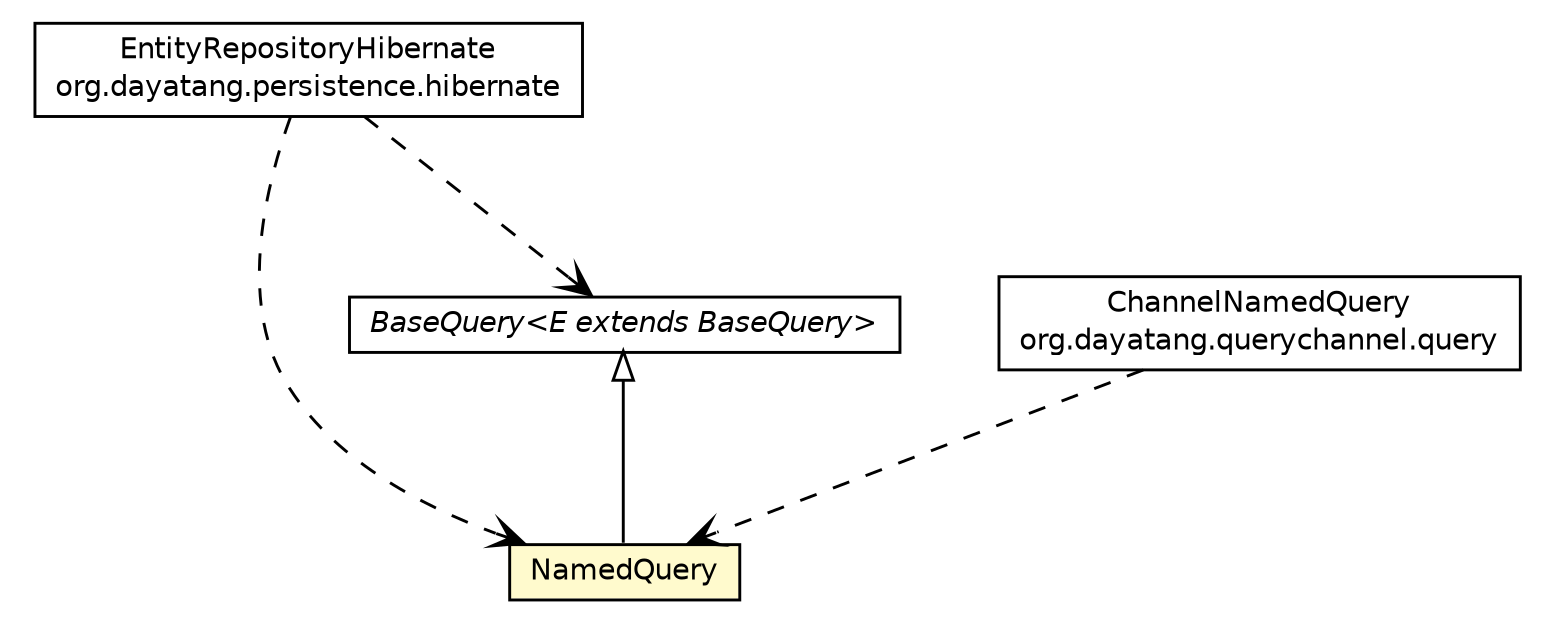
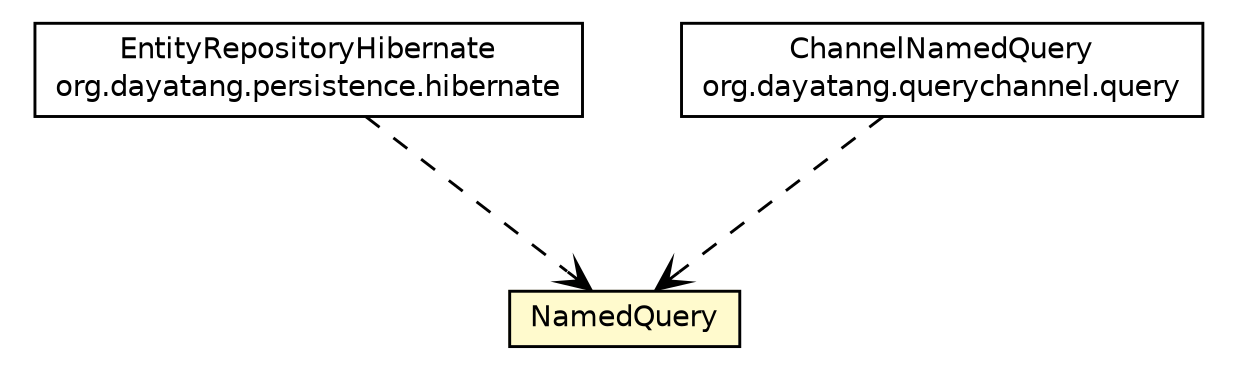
node "BaseQuery<E extends BaseQuery>": removed
